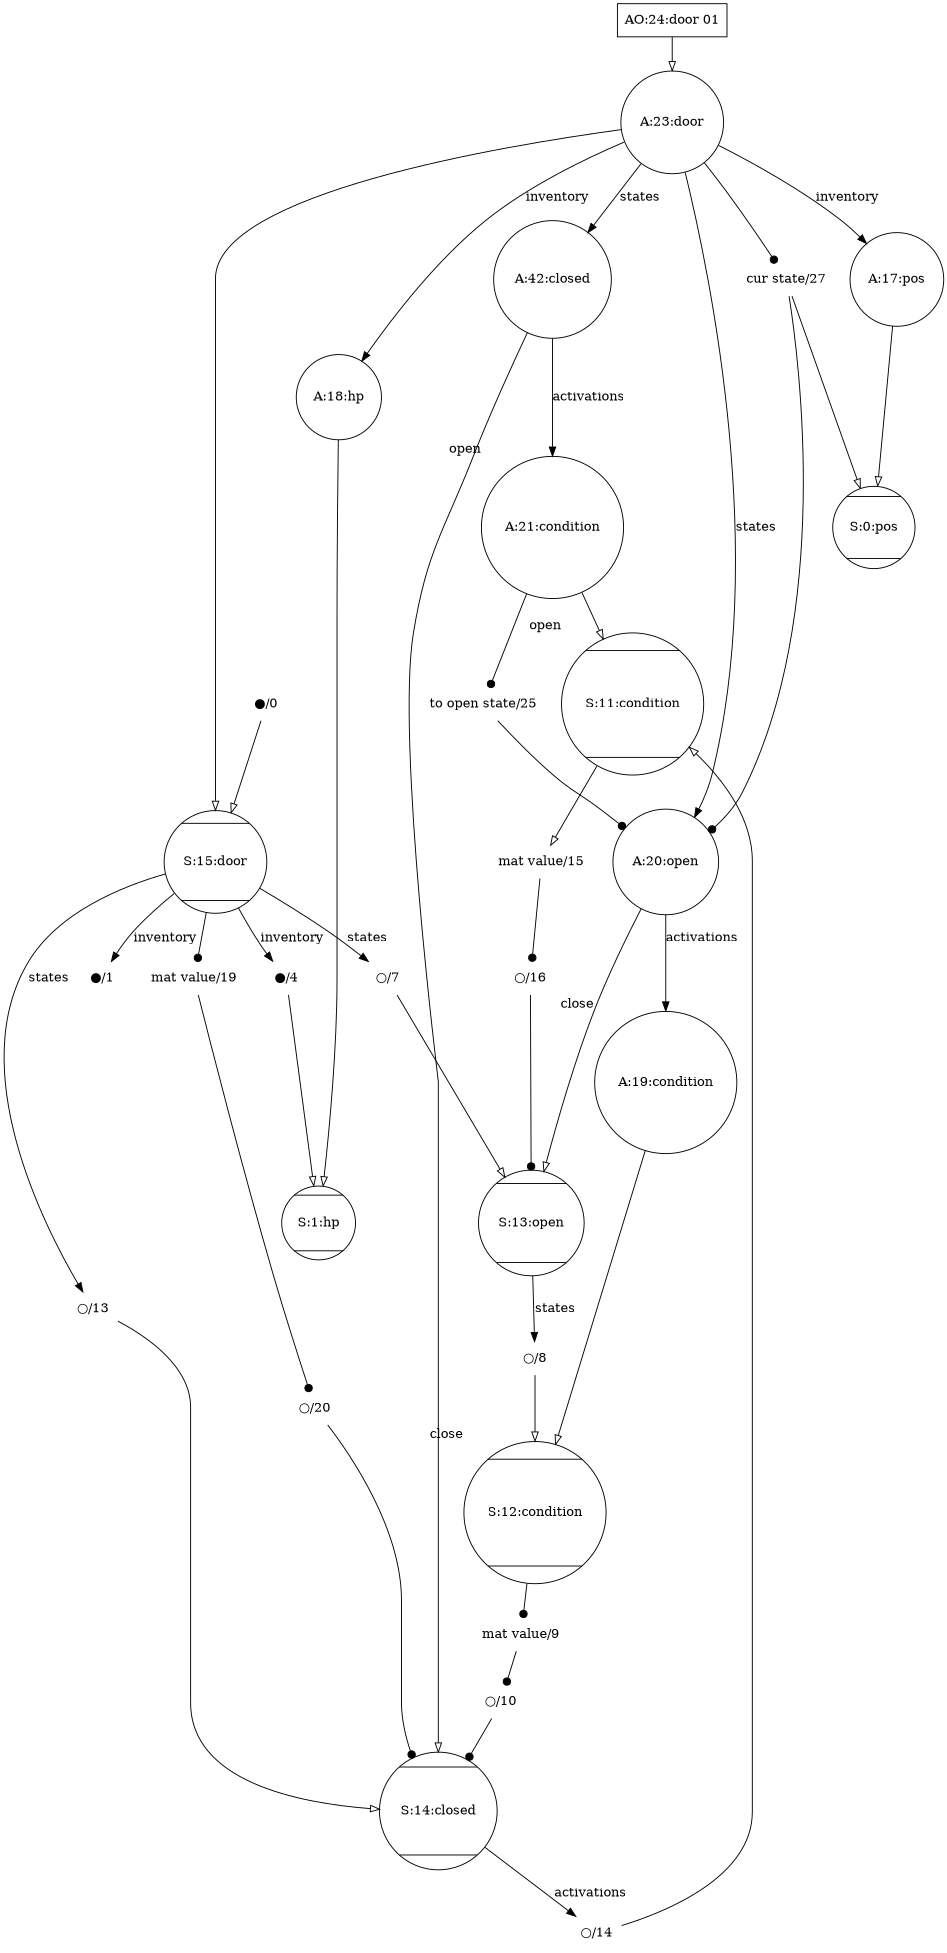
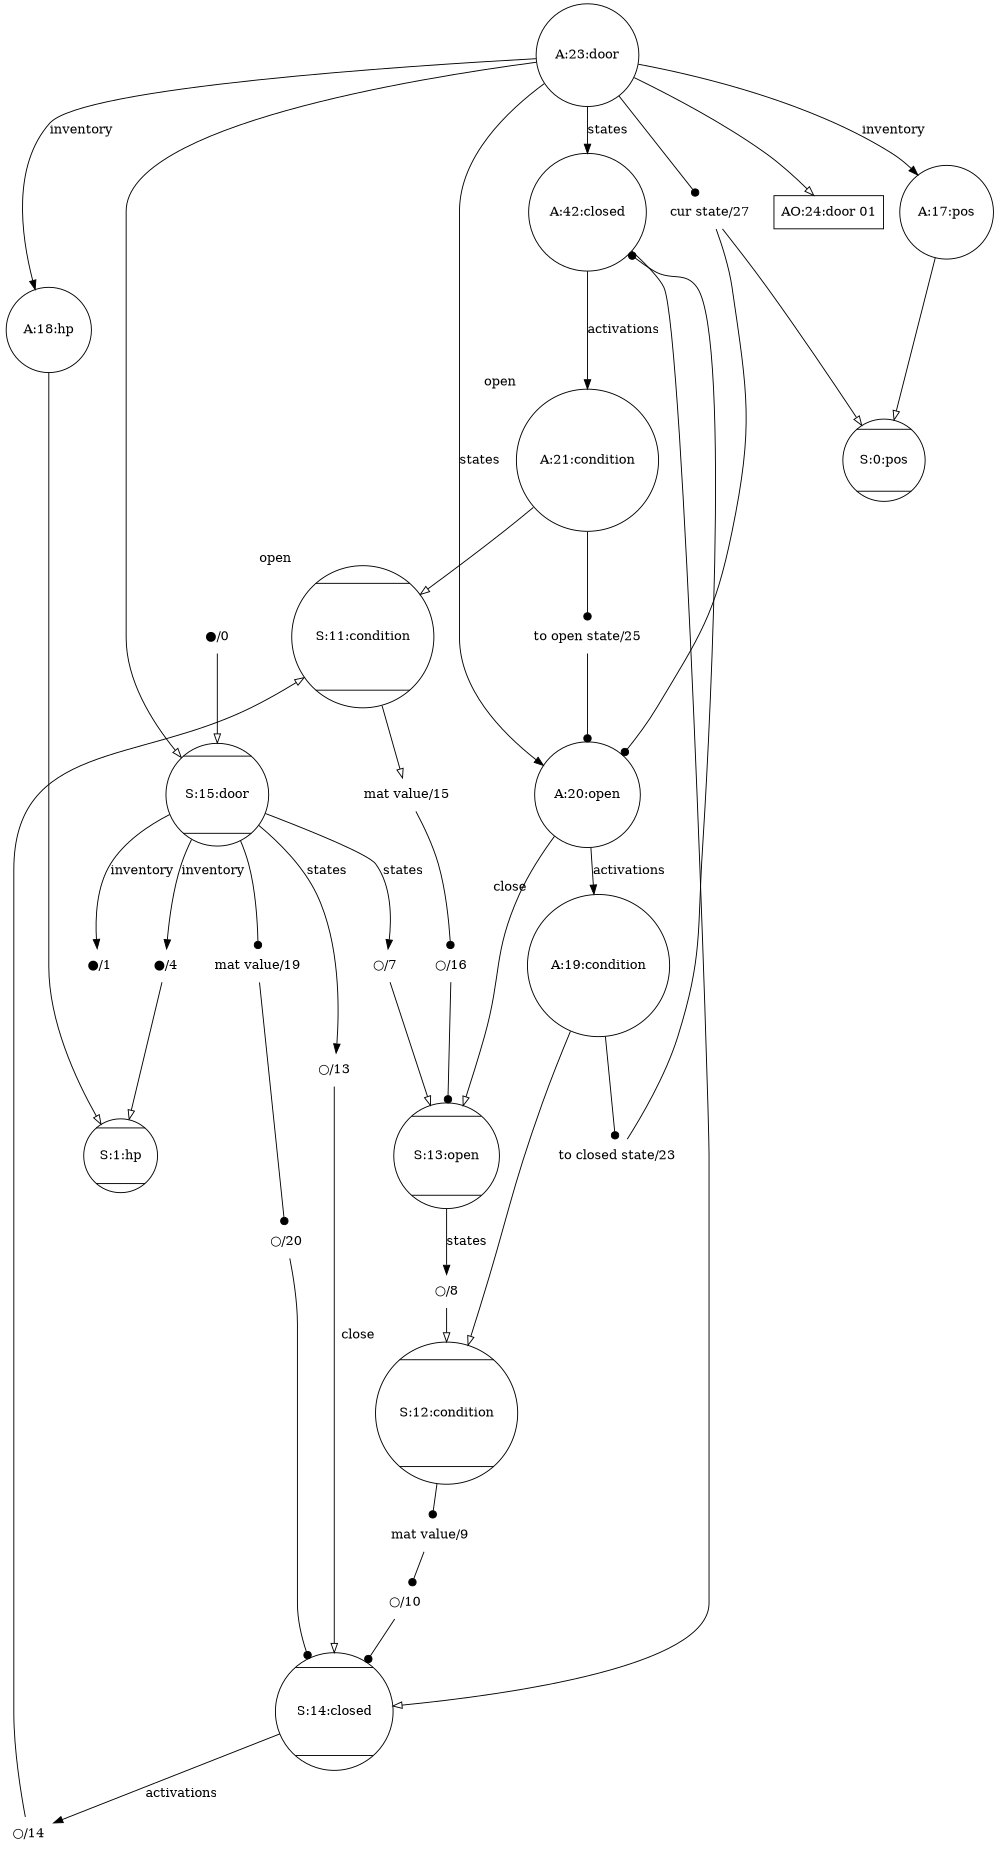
edge "AO:24:door 01" -> "A:23:door": reversed
node "to closed state/23": added
